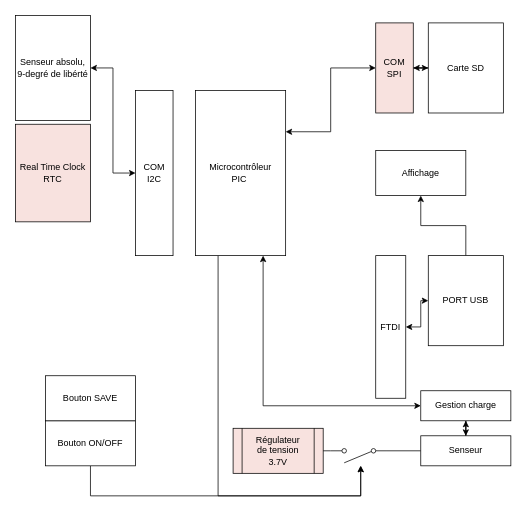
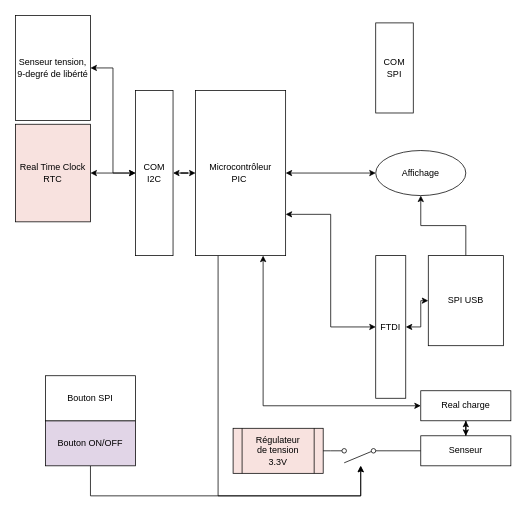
node "Senseur absolu, 9-degré de libérté": label "Senseur absolu, 9-degré de libérté" -> "Senseur tension, 9-degré de libérté"
node "COM SPI": fillcolor #f8e2df -> #ffffff
edge "COM SPI" -- "Carte SD": removed
node "Carte SD": removed
edge "COM SPI" -- "Microcontrôleur PIC": removed
edge "Real Time Clock RTC" -- "COM I2C": added
edge "COM I2C" -- "Microcontrôleur PIC": added
edge "Microcontrôleur PIC" -- "Affichage": added
node "Affichage": shape rectangle -> ellipse
edge "Microcontrôleur PIC" -- "FTDI": added
node "PORT USB": label "PORT USB" -> "SPI USB"
node "Bouton SAVE": label "Bouton SAVE" -> "Bouton SPI"
node "Gestion charge": label "Gestion charge" -> "Real charge"
node "Bouton ON/OFF": fillcolor #ffffff -> #e1d5e7
node "Régulateur de tension 3.7V": label "Régulateur de tension 3.7V" -> "Régulateur de tension 3.3V"
